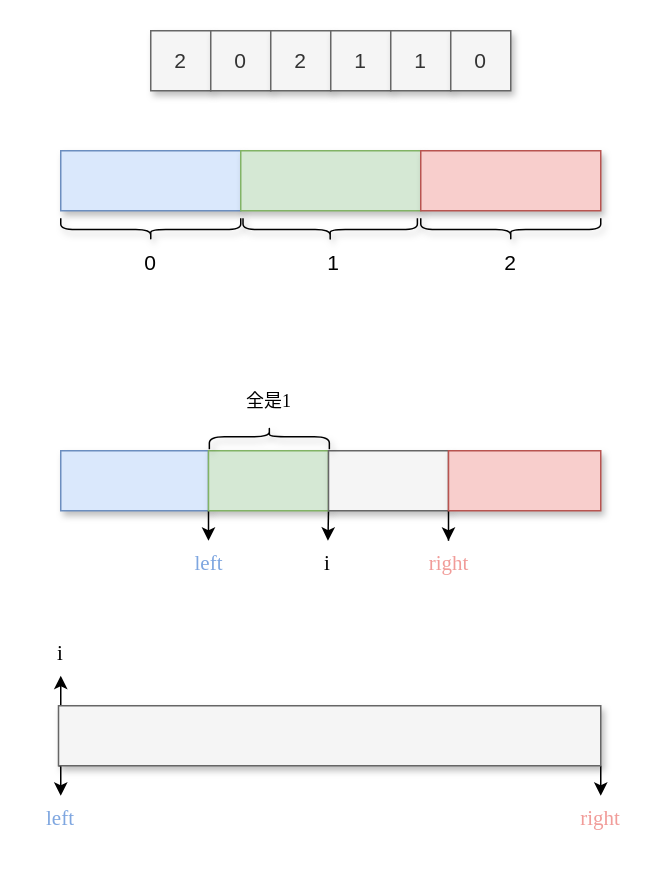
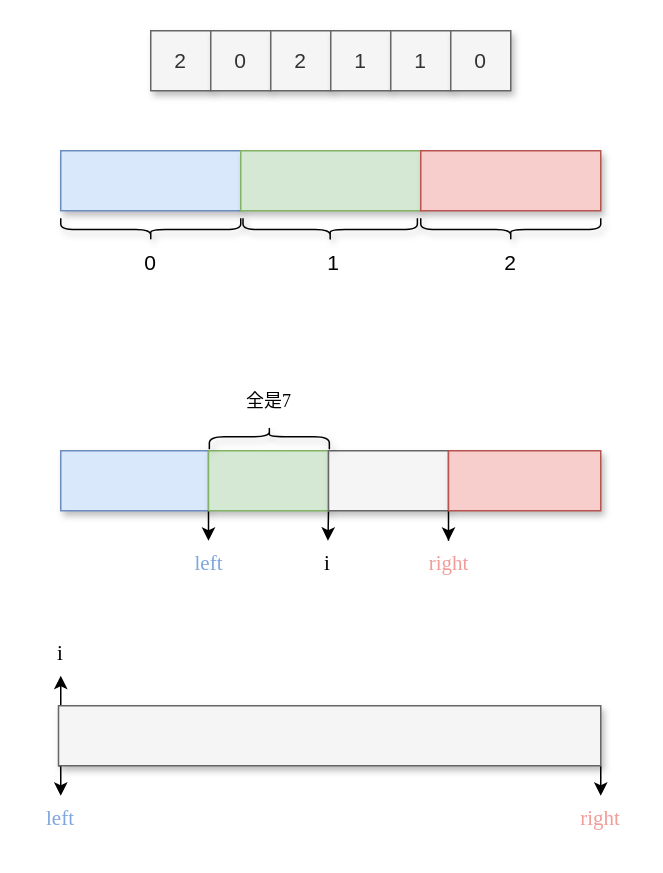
node "全是1": label "全是1" -> "全是7"
